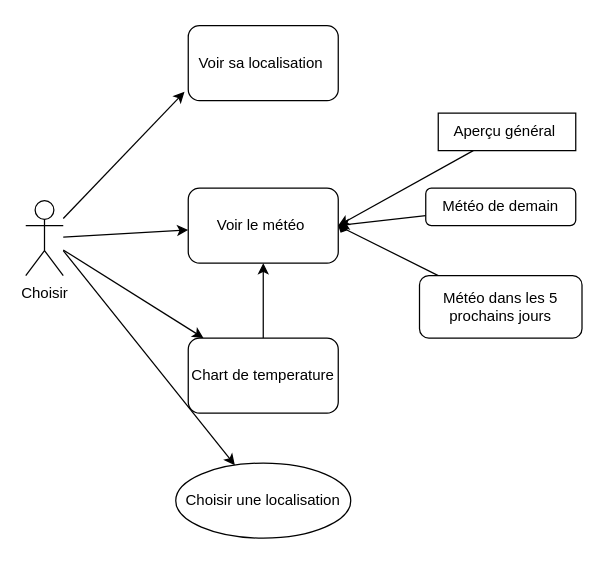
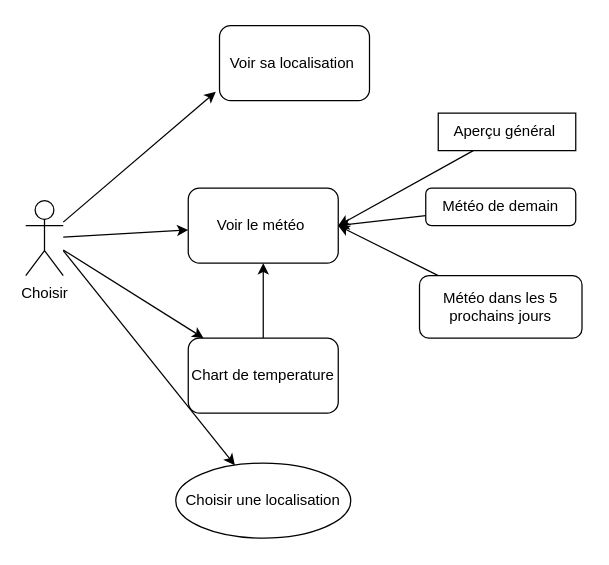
node "Voir sa localisation": moved (263, 63) -> (294, 63)
edge "Météo dans les 5 prochains jours" -> "Voir le météo": arrowhead diamond -> classic
